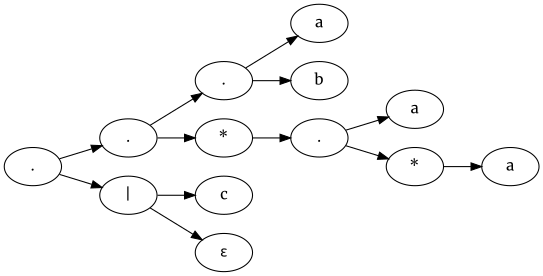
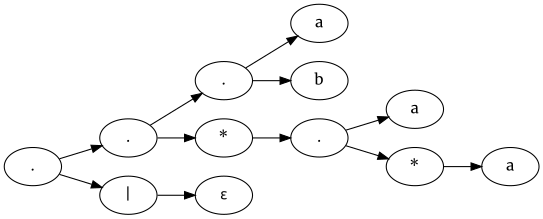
node "c": removed
